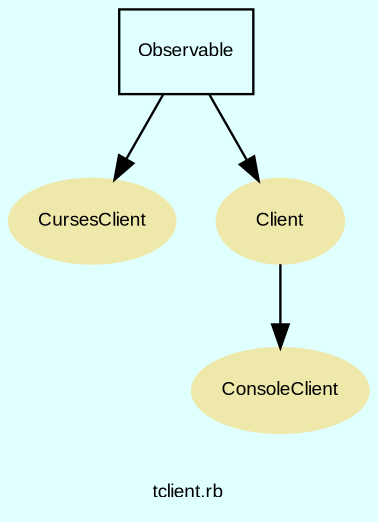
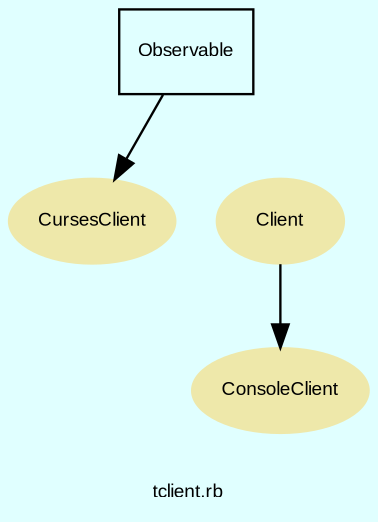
edge "Observable" -> "Client": removed
